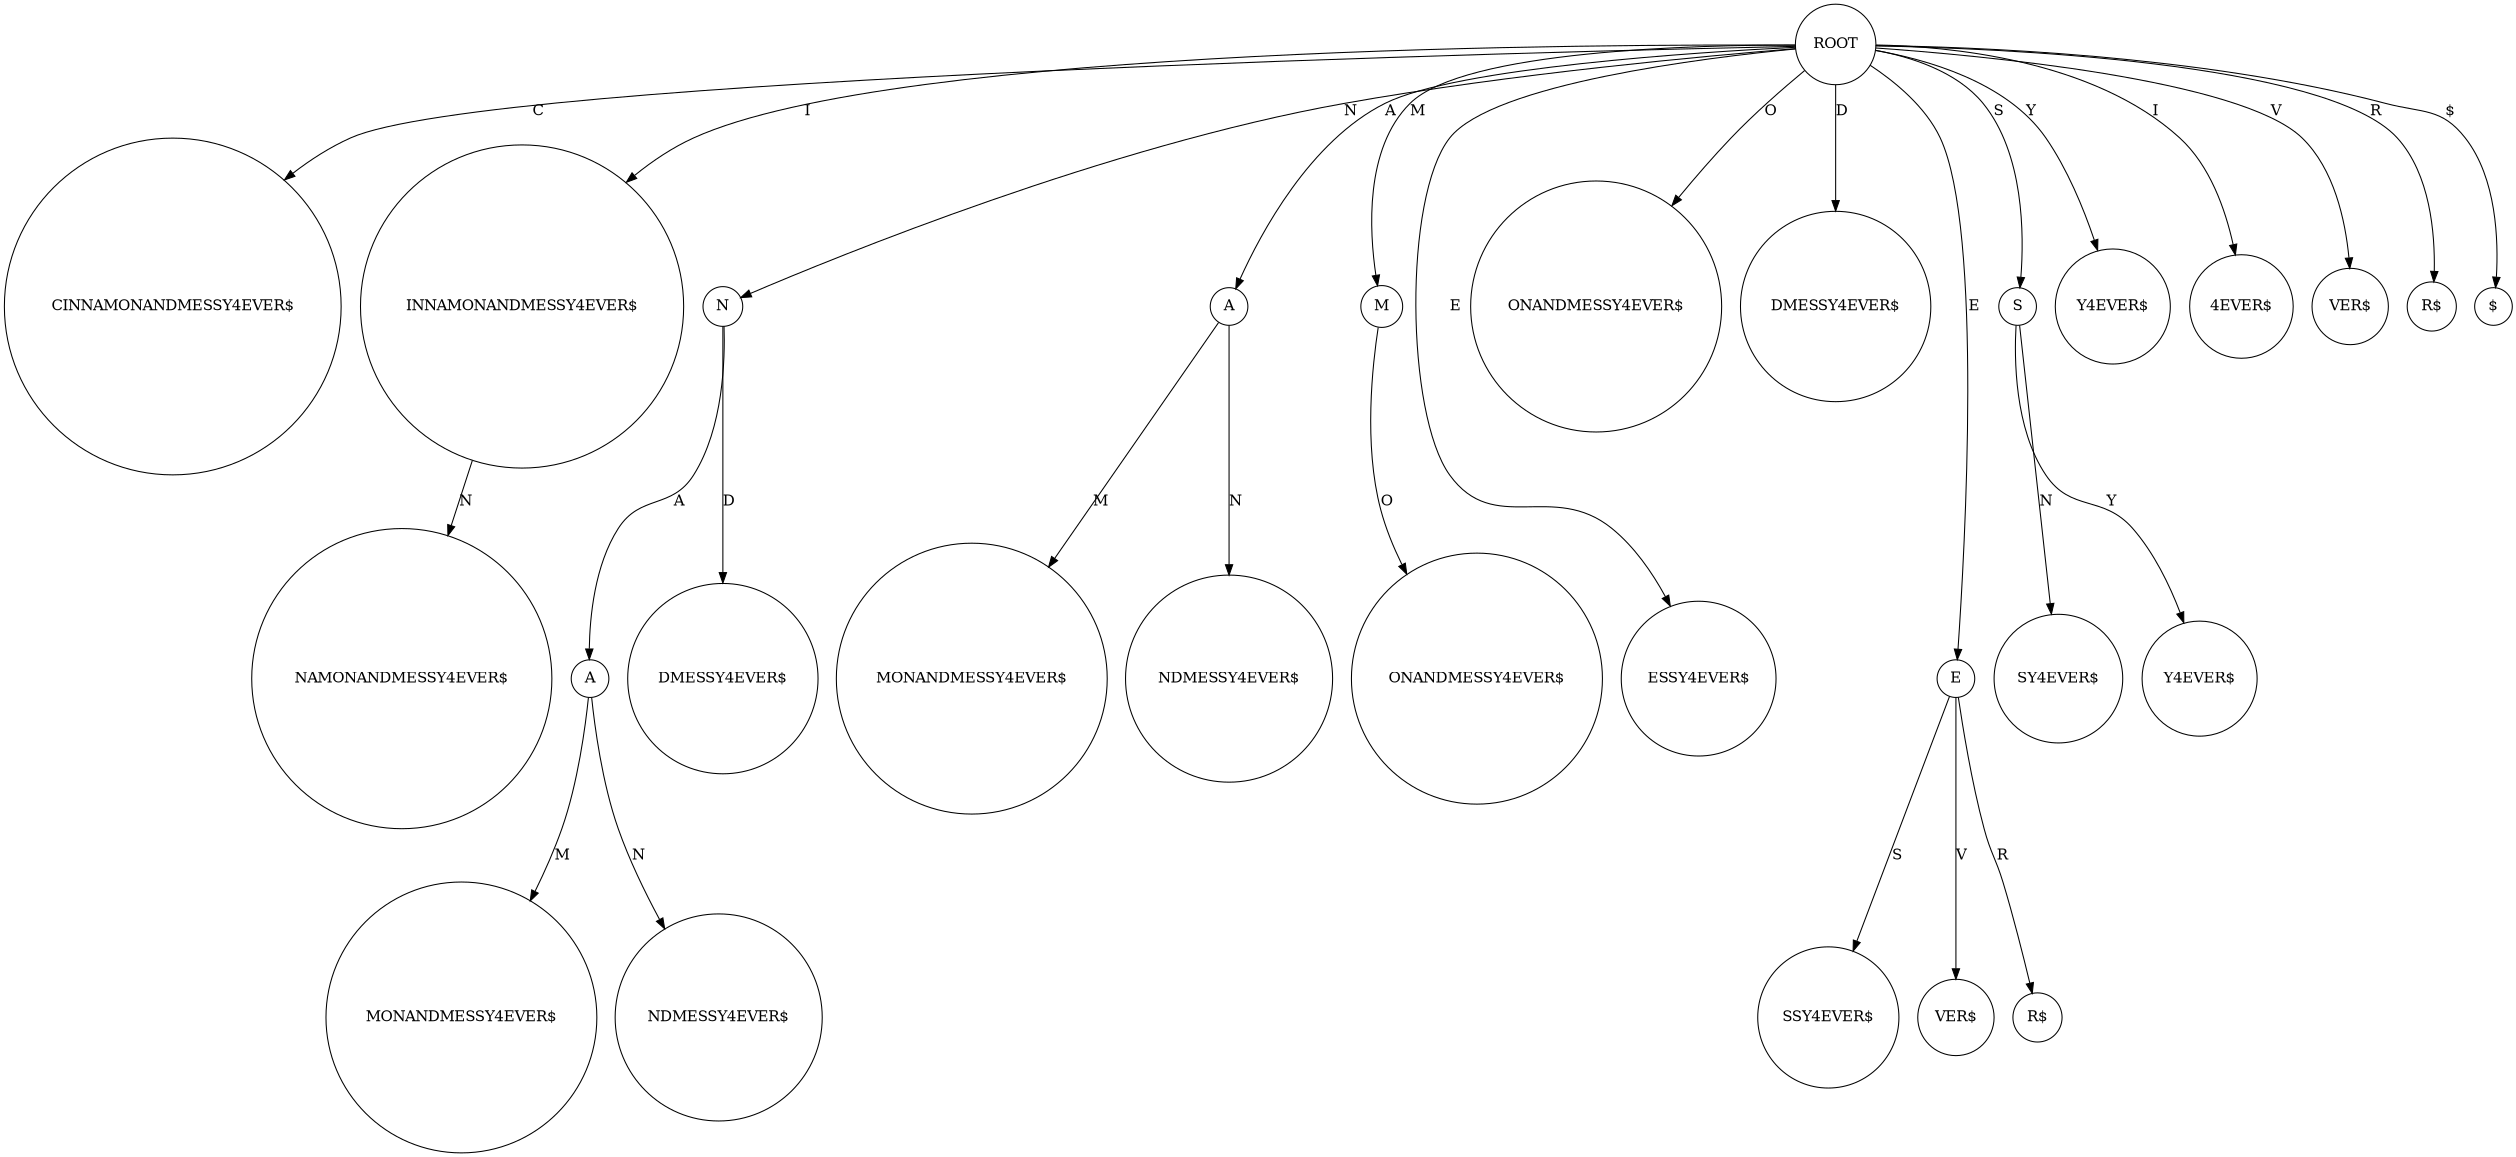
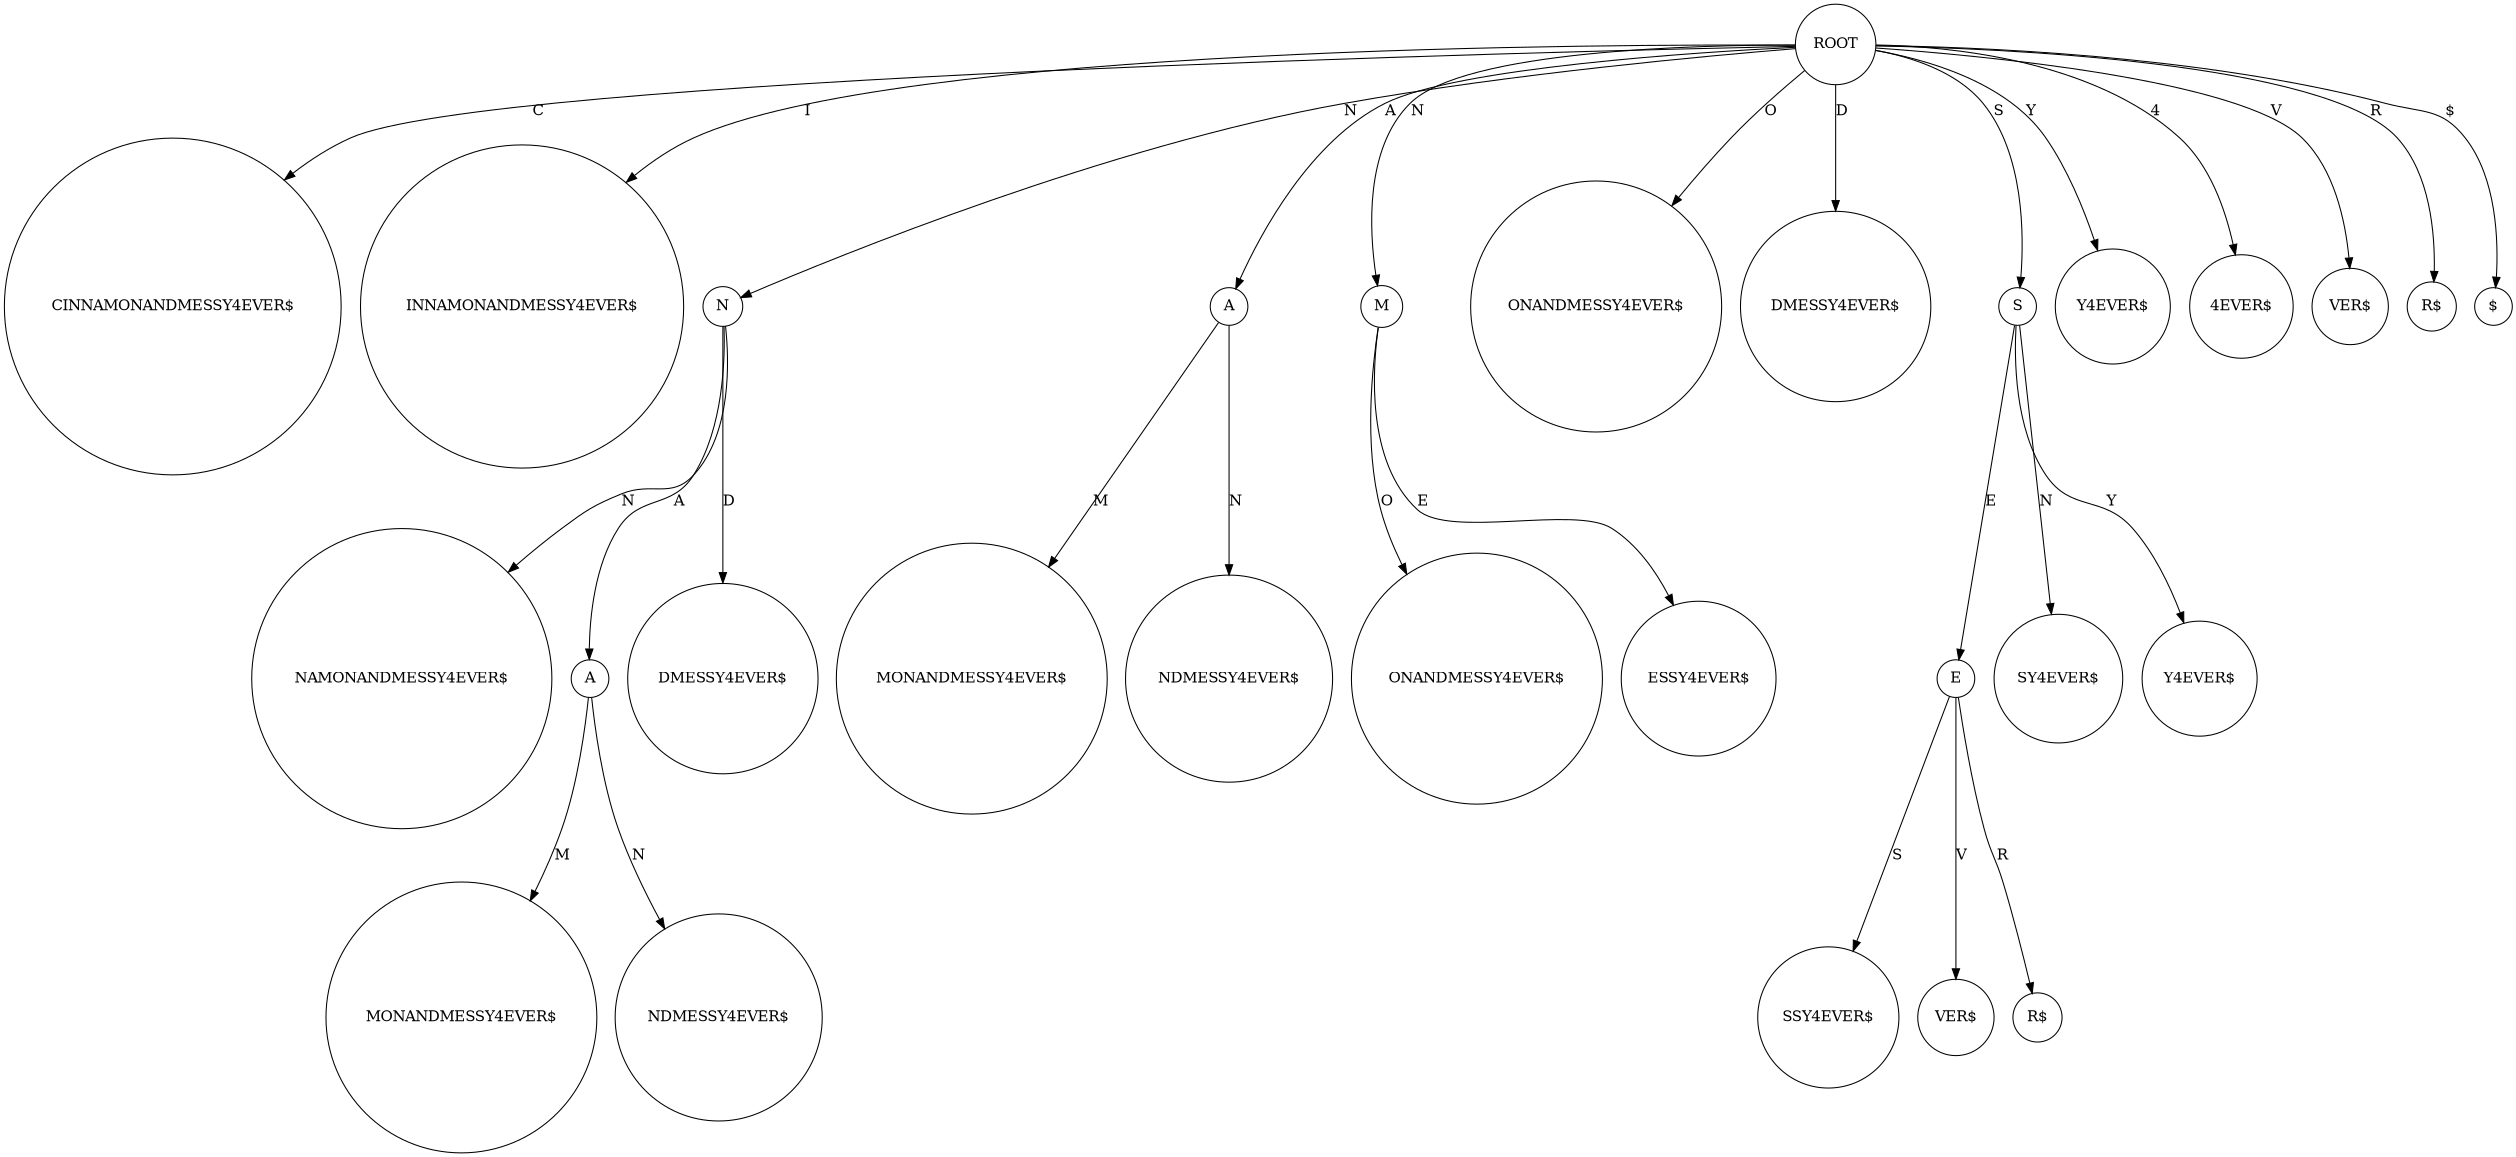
edge "ROOT" -> "M": label "M" -> "N"
edge "ROOT" -> "4EVER$": label "I" -> "4"
edge "ROOT" -> "ESSY4EVER$": now "M" -> "ESSY4EVER$"
edge "ROOT" -> "E": now "S" -> "E"
edge "INNAMONANDMESSY4EVER$" -> "NAMONANDMESSY4EVER$": now "N" -> "NAMONANDMESSY4EVER$"
